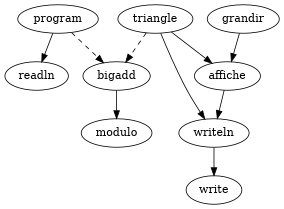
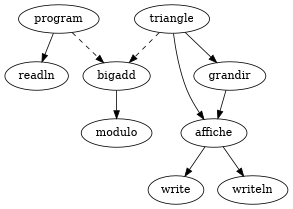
edge "triangle" -> "writeln": now "triangle" -> "grandir"
edge "writeln" -> "write": now "affiche" -> "write"
